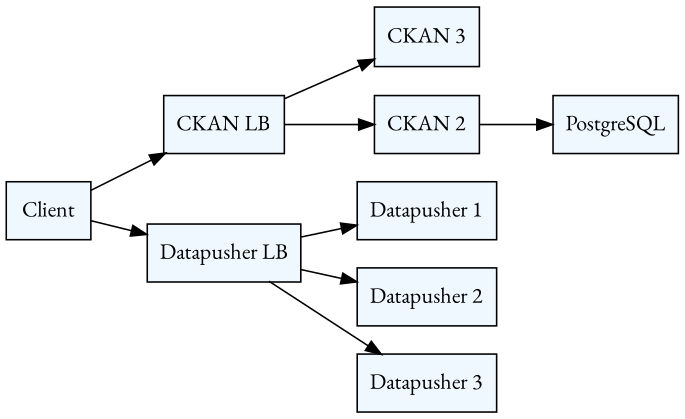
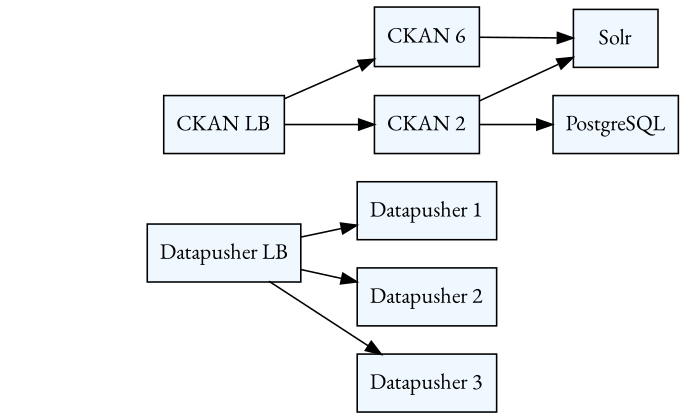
node "CKAN 3": label "CKAN 3" -> "CKAN 6"
node "Solr": added
node "Client": removed
